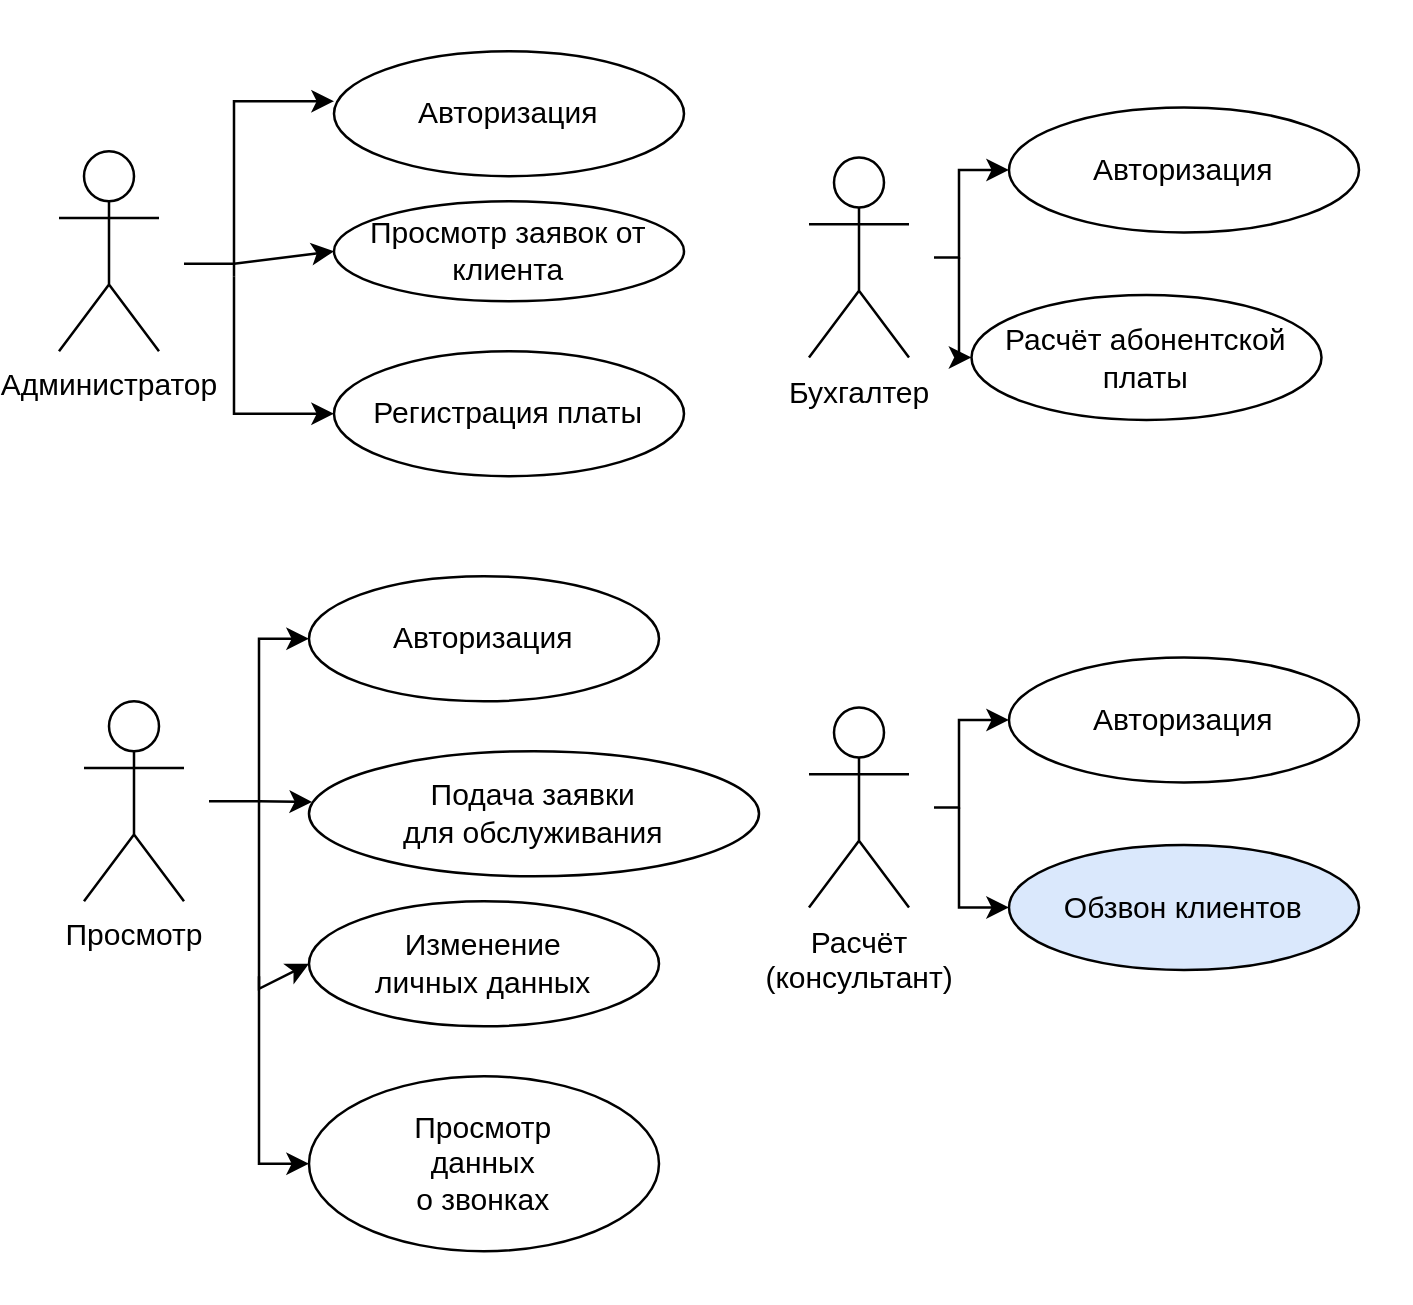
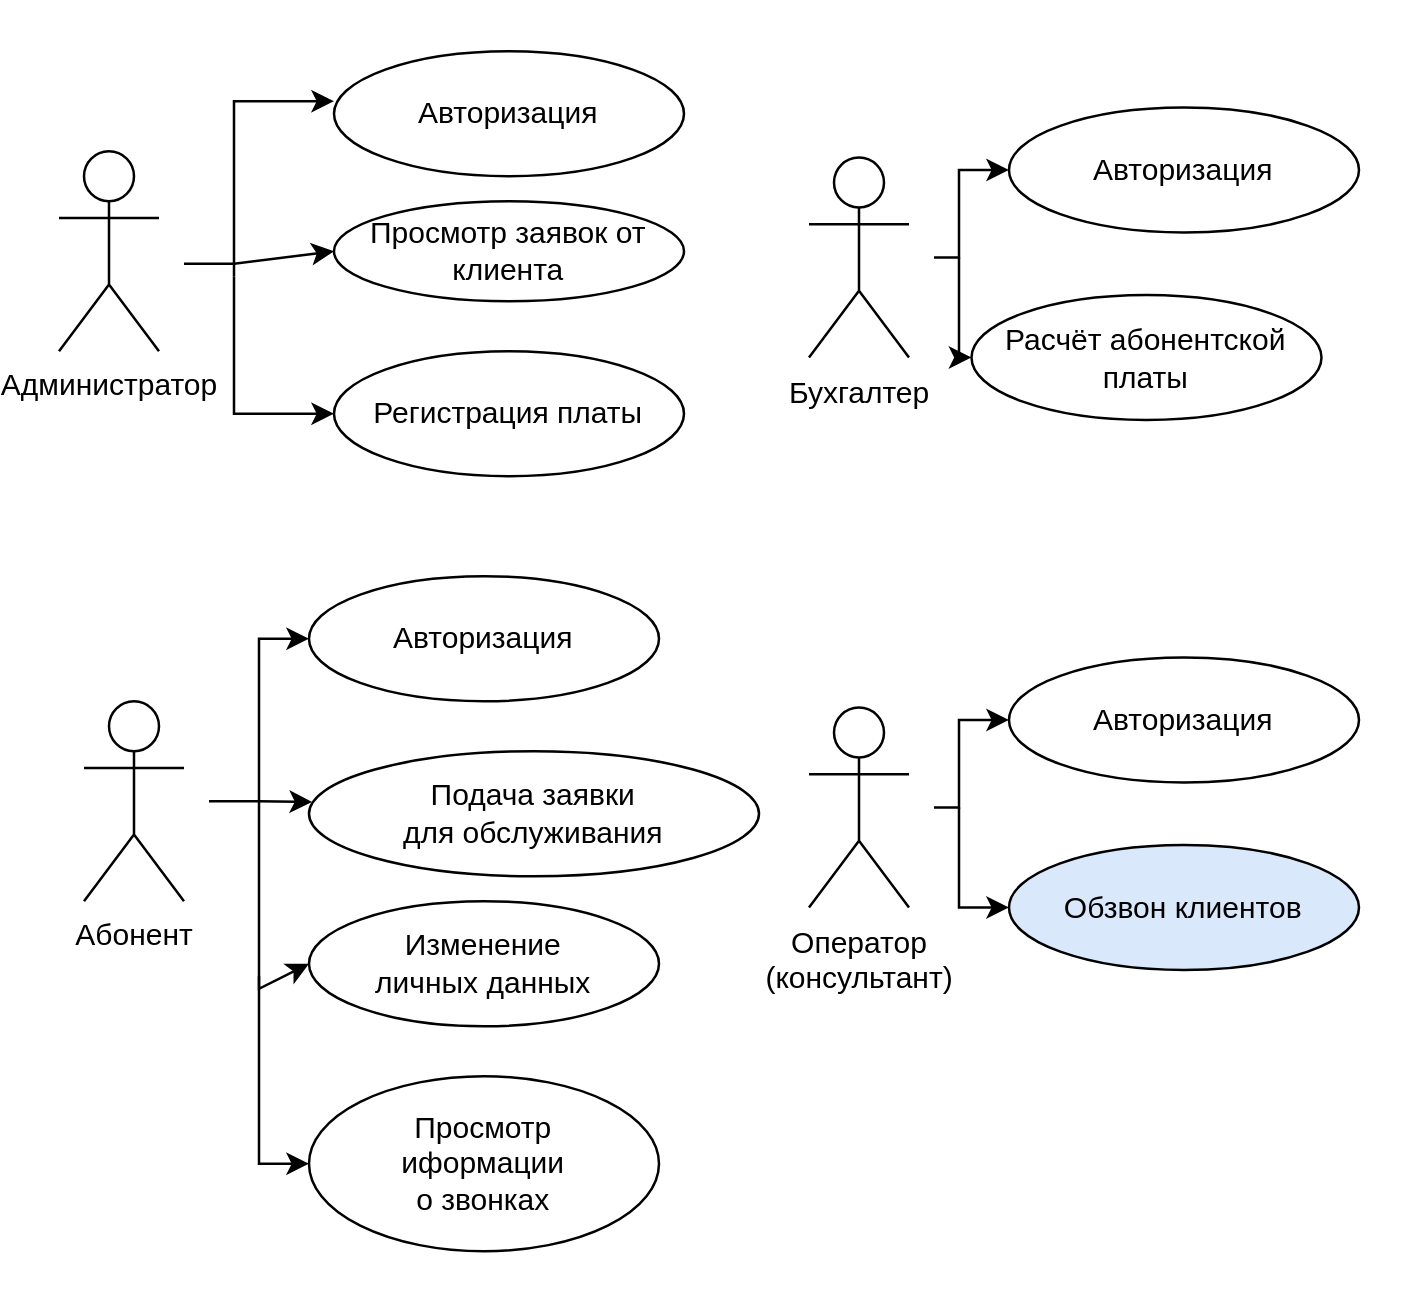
node "Просмотр": label "Просмотр" -> "Абонент"
node "Расчёт (консультант)": label "Расчёт (консультант)" -> "Оператор (консультант)"
node "Просмотр данных о звонках": label "Просмотр данных о звонках" -> "Просмотр иформации о звонках"
